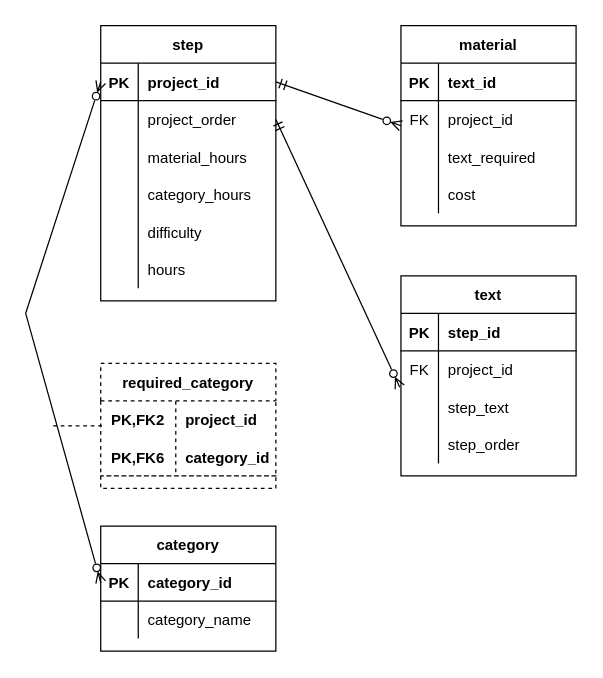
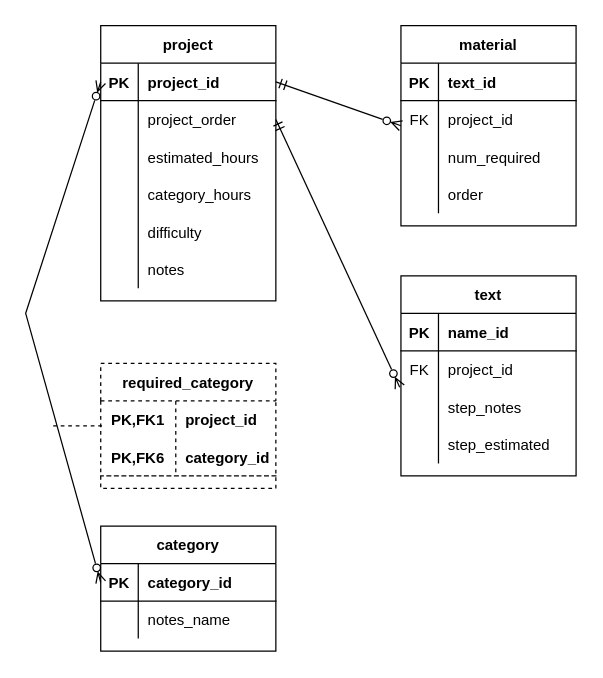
node "step": label "step" -> "project"
node "material_hours": label "material_hours" -> "estimated_hours"
node "text_required": label "text_required" -> "num_required"
node "cost": label "cost" -> "order"
node "hours": label "hours" -> "notes"
node "step_id": label "step_id" -> "name_id"
node "step_text": label "step_text" -> "step_notes"
node "PK,FK2": label "PK,FK2" -> "PK,FK1"
node "step_order": label "step_order" -> "step_estimated"
node "category_name": label "category_name" -> "notes_name"
